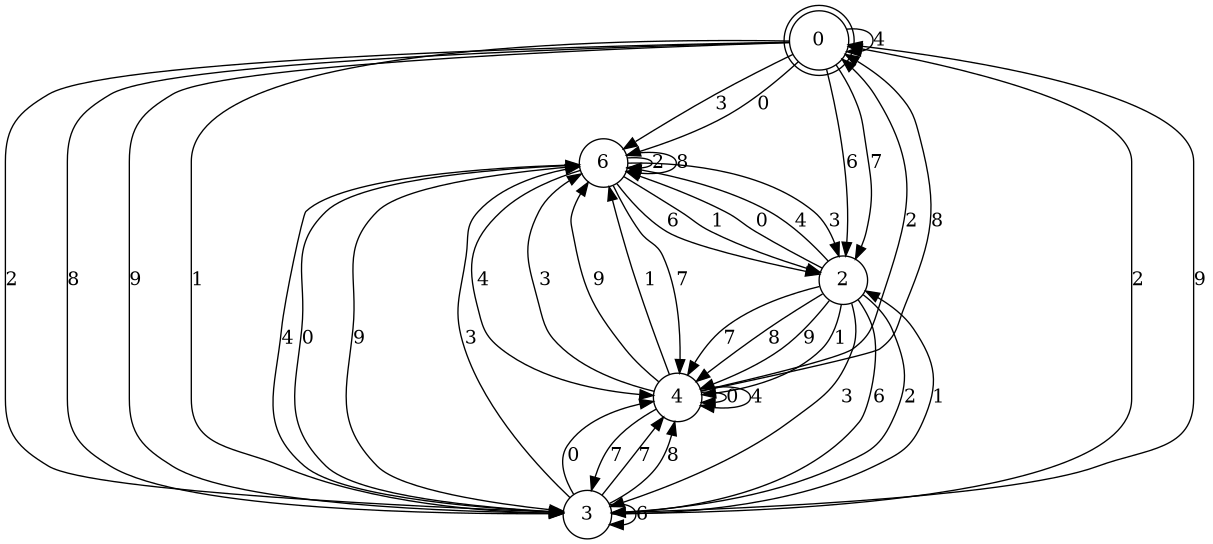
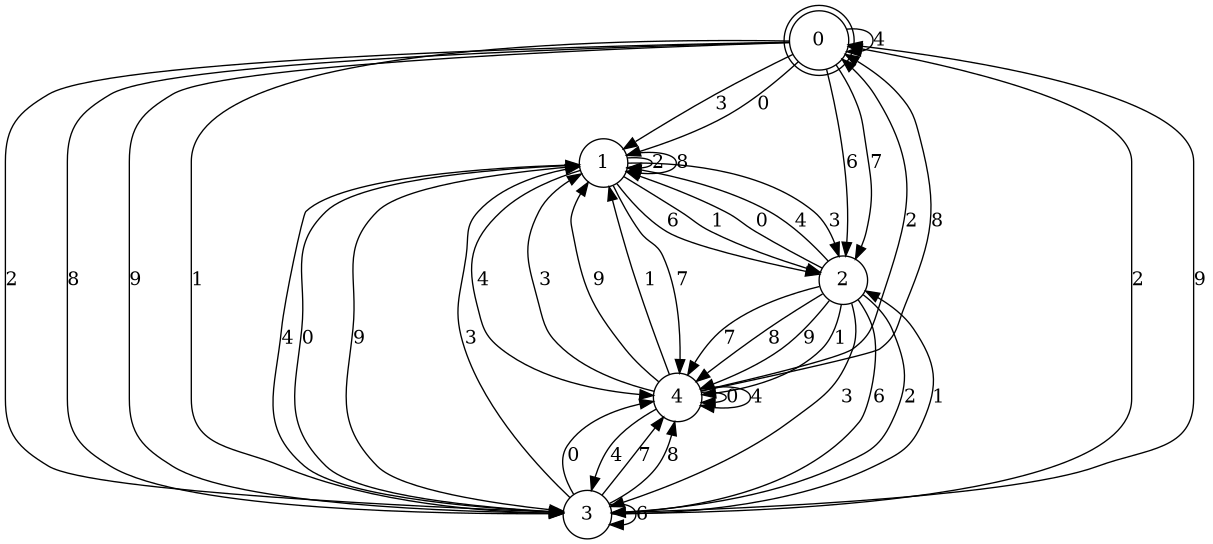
node "6": label "6" -> "1"
edge "4" -> "3": label "7" -> "4"
